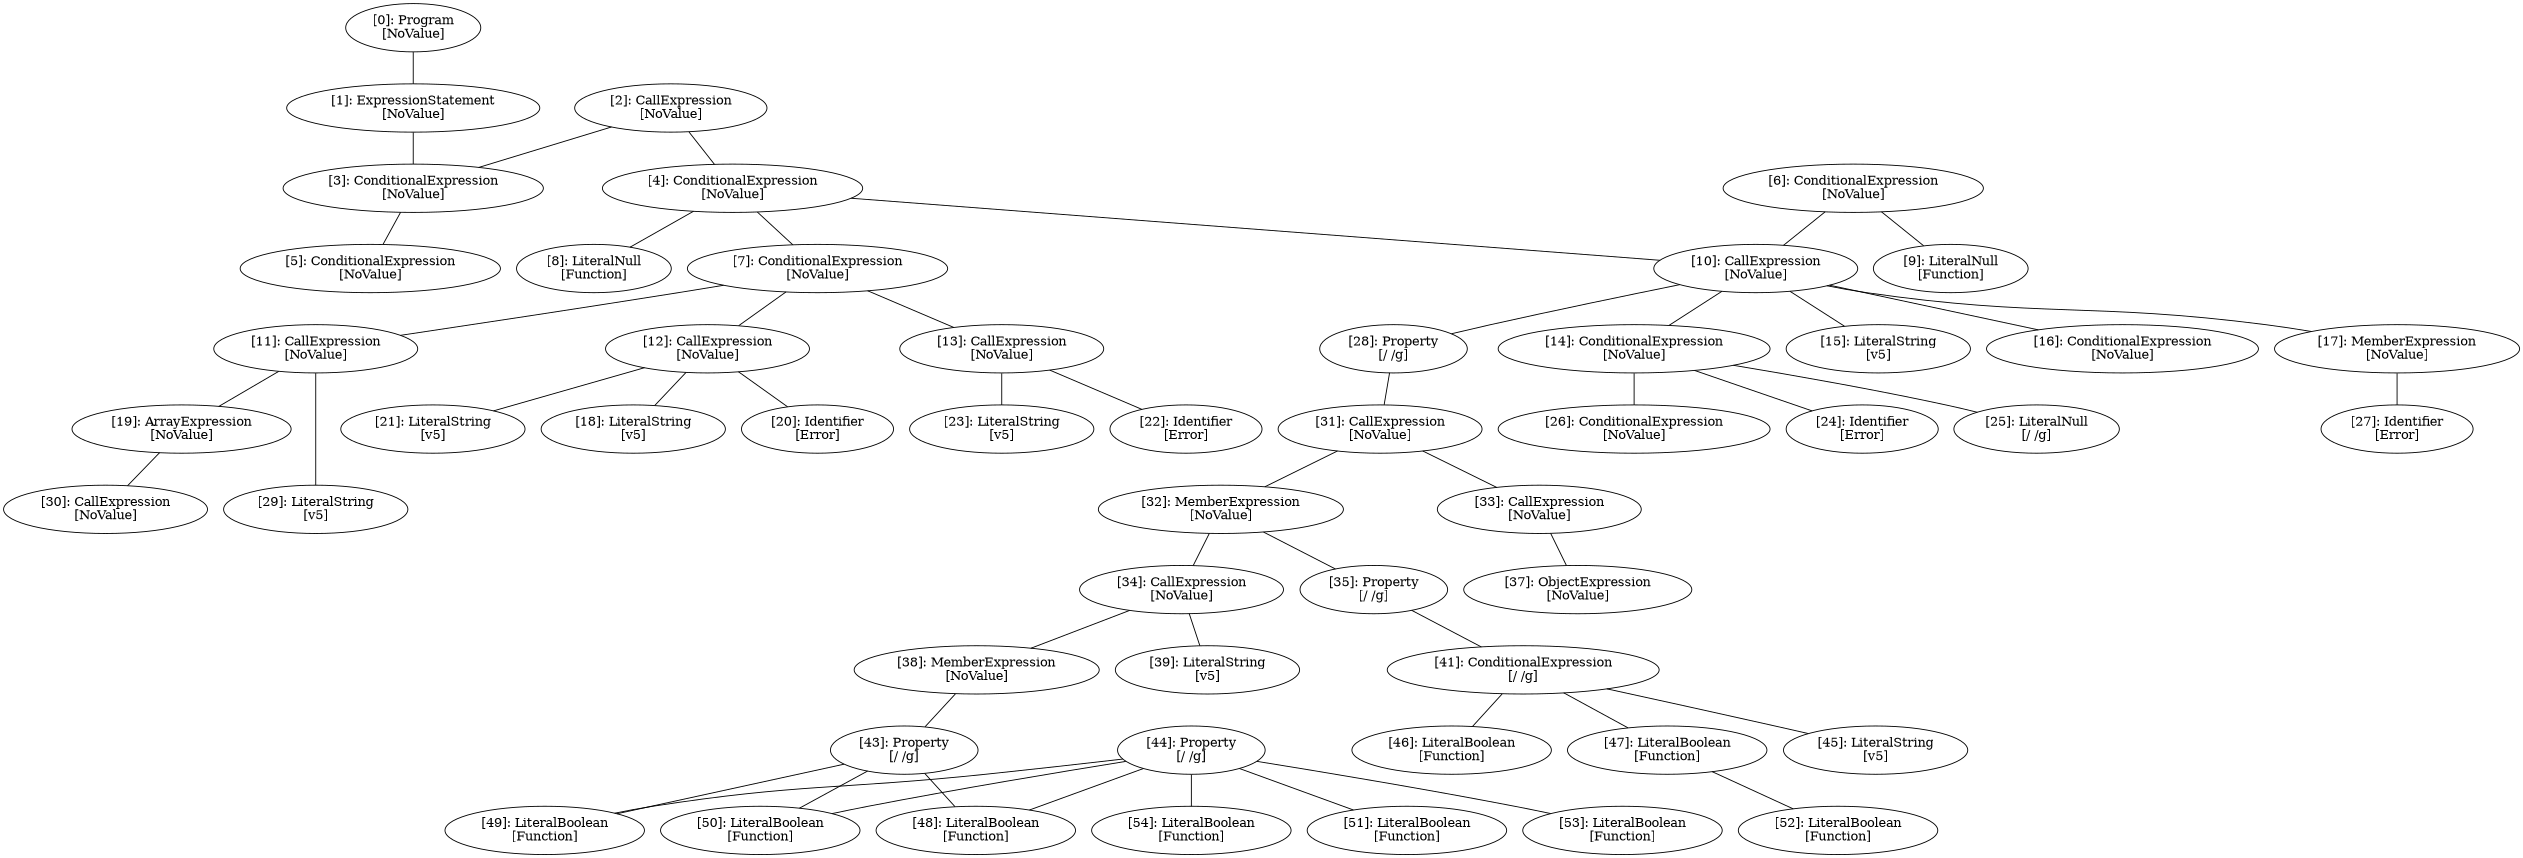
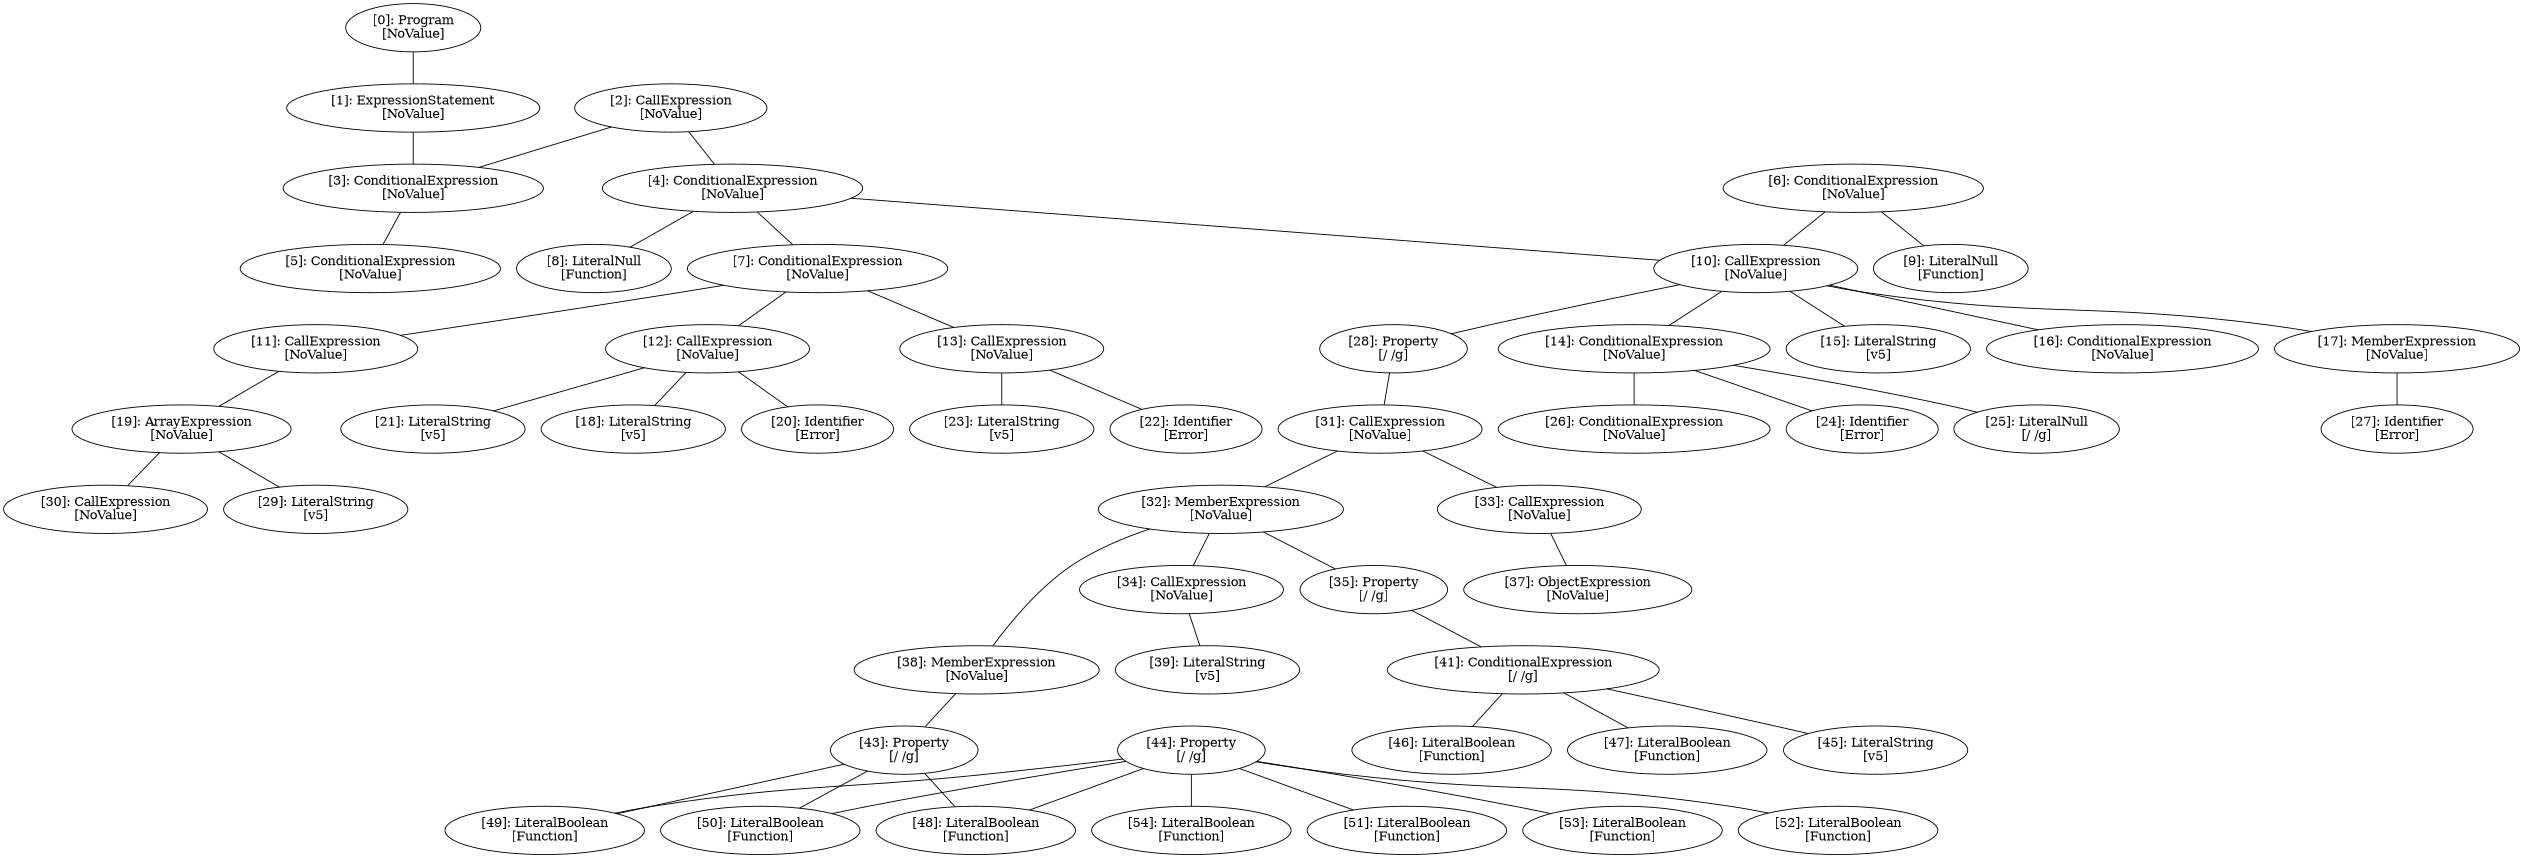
edge "[11]: CallExpression [NoValue]" -- "[29]: LiteralString [v5]": now "[19]: ArrayExpression [NoValue]" -- "[29]: LiteralString [v5]"
edge "[34]: CallExpression [NoValue]" -- "[38]: MemberExpression [NoValue]": now "[32]: MemberExpression [NoValue]" -- "[38]: MemberExpression [NoValue]"
edge "[47]: LiteralBoolean [Function]" -- "[52]: LiteralBoolean [Function]": now "[44]: Property [/ /g]" -- "[52]: LiteralBoolean [Function]"
